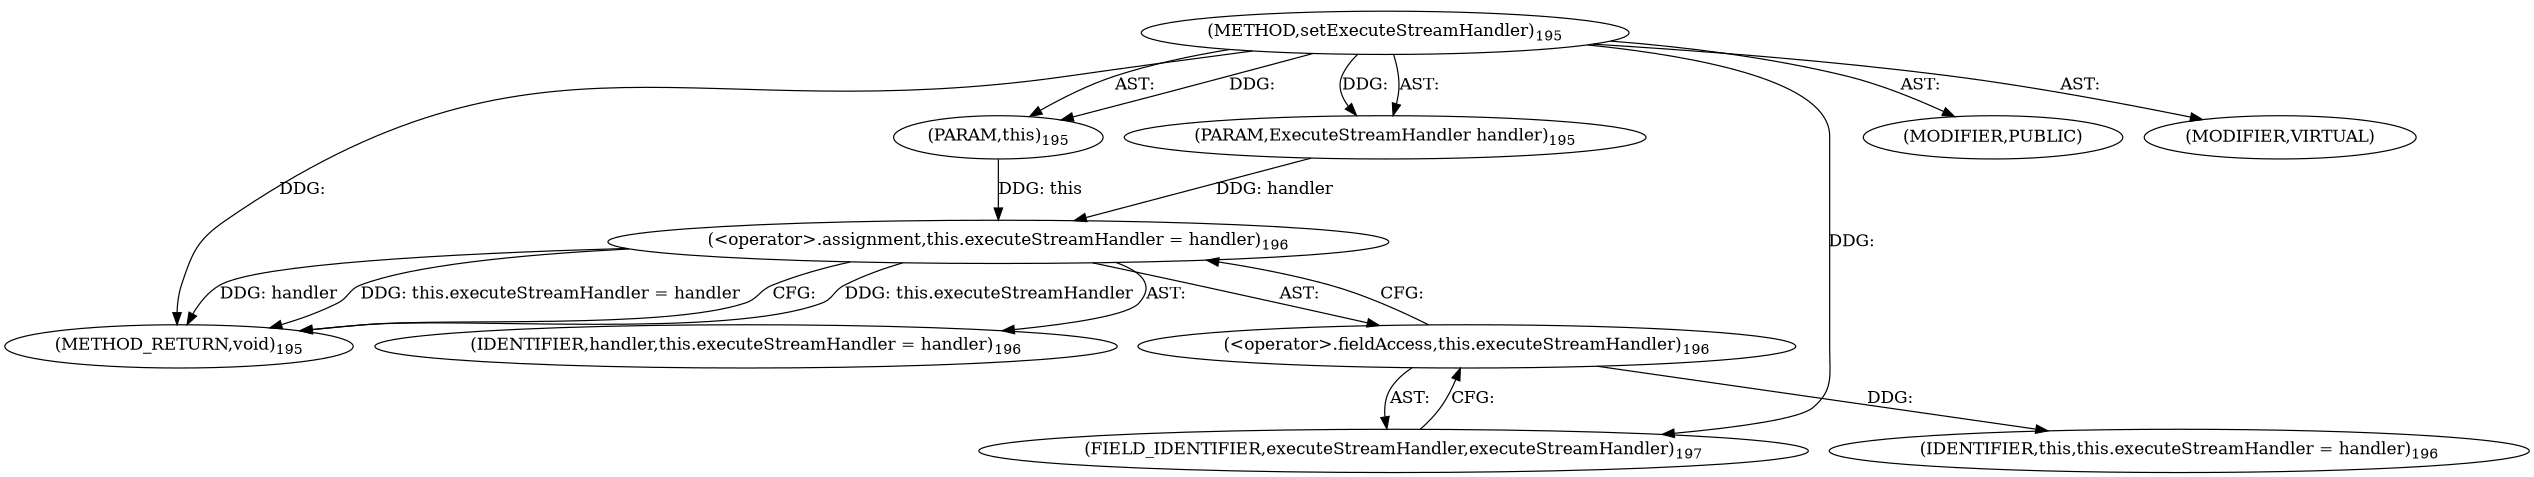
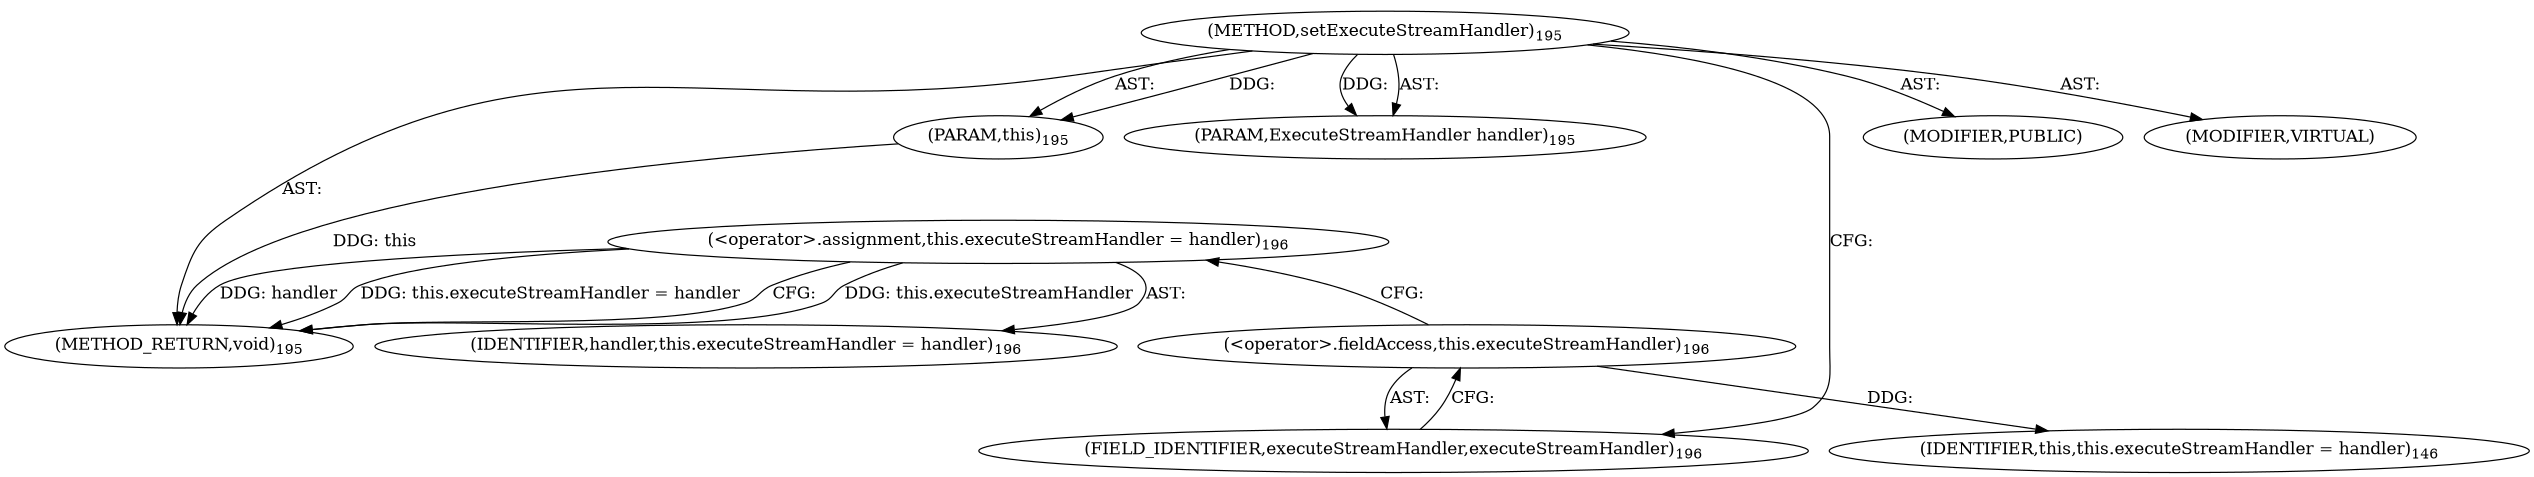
edge "(PARAM,this)" -> "(<operator>.assignment,this.executeStreamHandler = handler)": now "(PARAM,this)" -> "(METHOD_RETURN,void)"
edge "(PARAM,ExecuteStreamHandler handler)" -> "(<operator>.assignment,this.executeStreamHandler = handler)": removed, label "DDG: handler"
edge "(METHOD,setExecuteStreamHandler)" -> "(METHOD_RETURN,void)": label "DDG: " -> "AST: "
edge "(METHOD,setExecuteStreamHandler)" -> "(FIELD_IDENTIFIER,executeStreamHandler,executeStreamHandler)": label "DDG: " -> "CFG: "
edge "(<operator>.assignment,this.executeStreamHandler = handler)" -> "(<operator>.fieldAccess,this.executeStreamHandler)": removed, label "AST:"
node "(FIELD_IDENTIFIER,executeStreamHandler,executeStreamHandler)": text "197" -> "196"
node "(IDENTIFIER,this,this.executeStreamHandler = handler)": text "196" -> "146"
